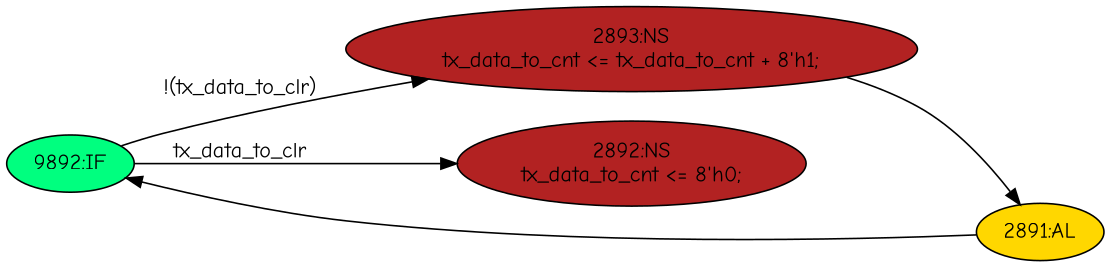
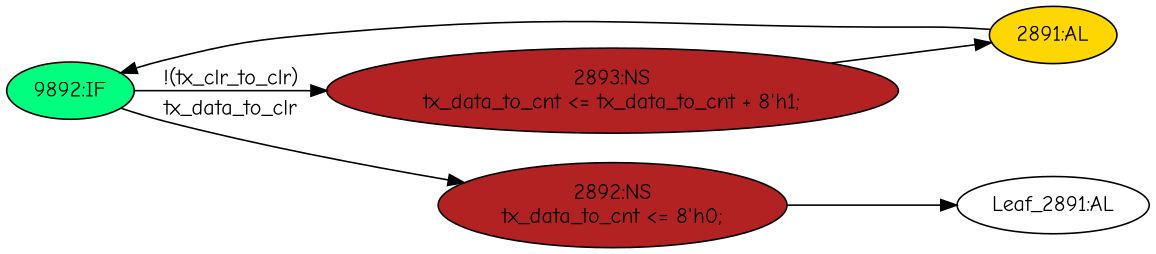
edge "9892:IF" -> "2893:NS tx_data_to_cnt <= tx_data_to_cnt + 8'h1;": label "!(tx_data_to_clr)" -> "!(tx_clr_to_clr)"
node "Leaf_2891:AL": added
